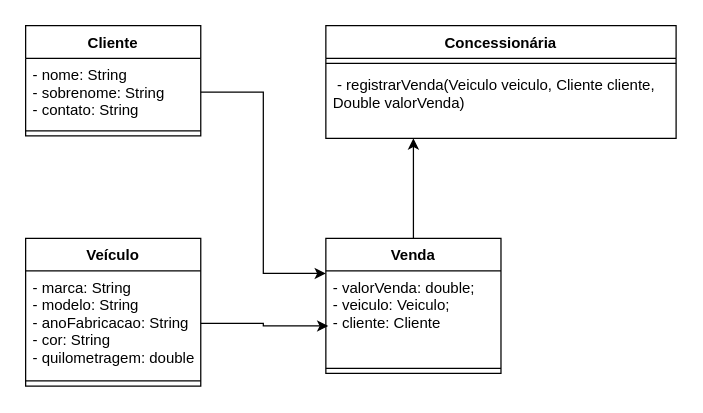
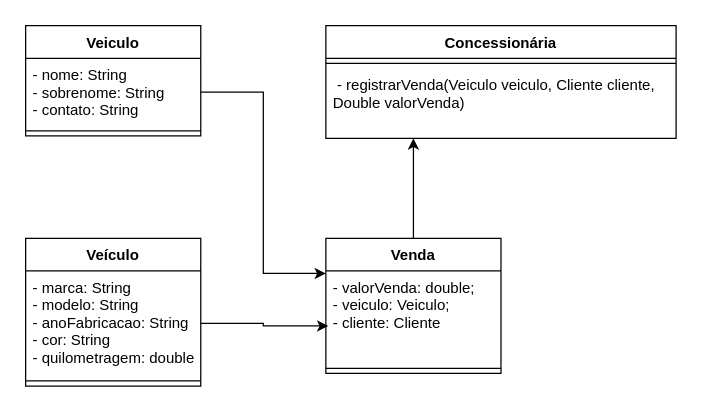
node "Cliente": label "Cliente" -> "Veiculo"
